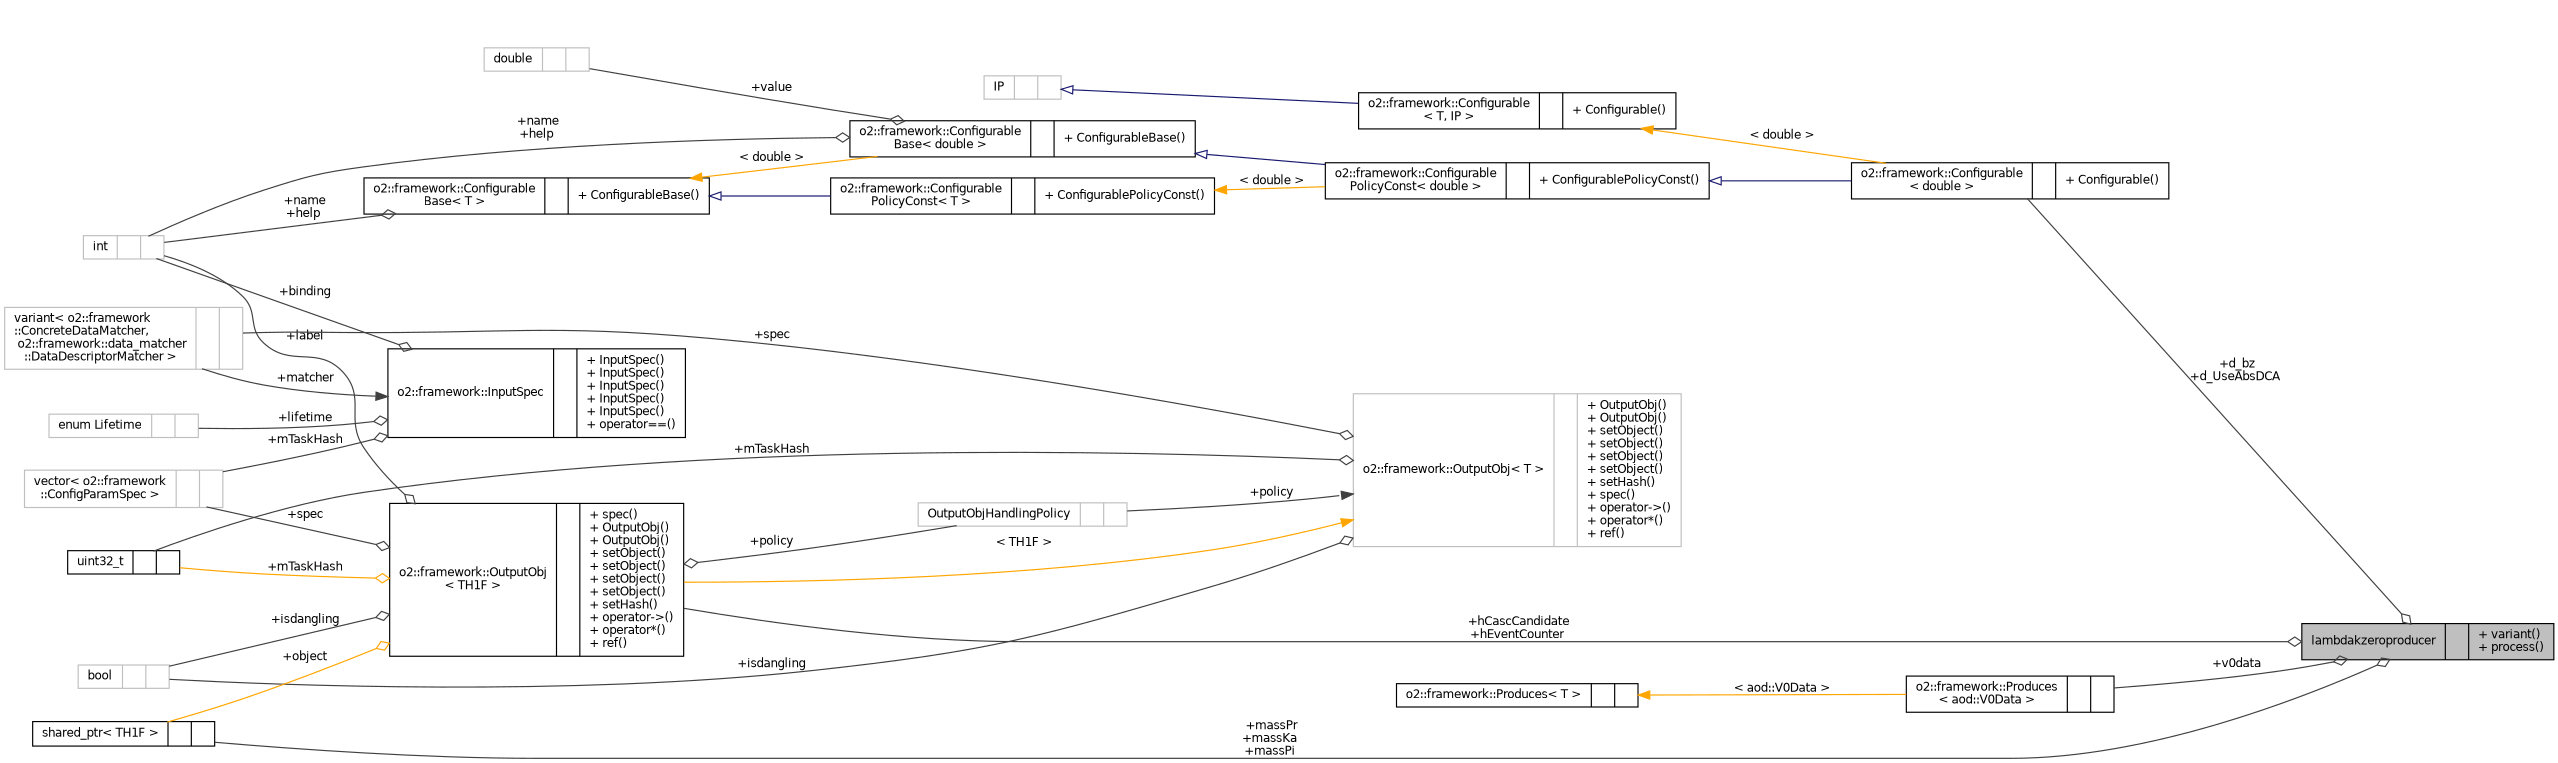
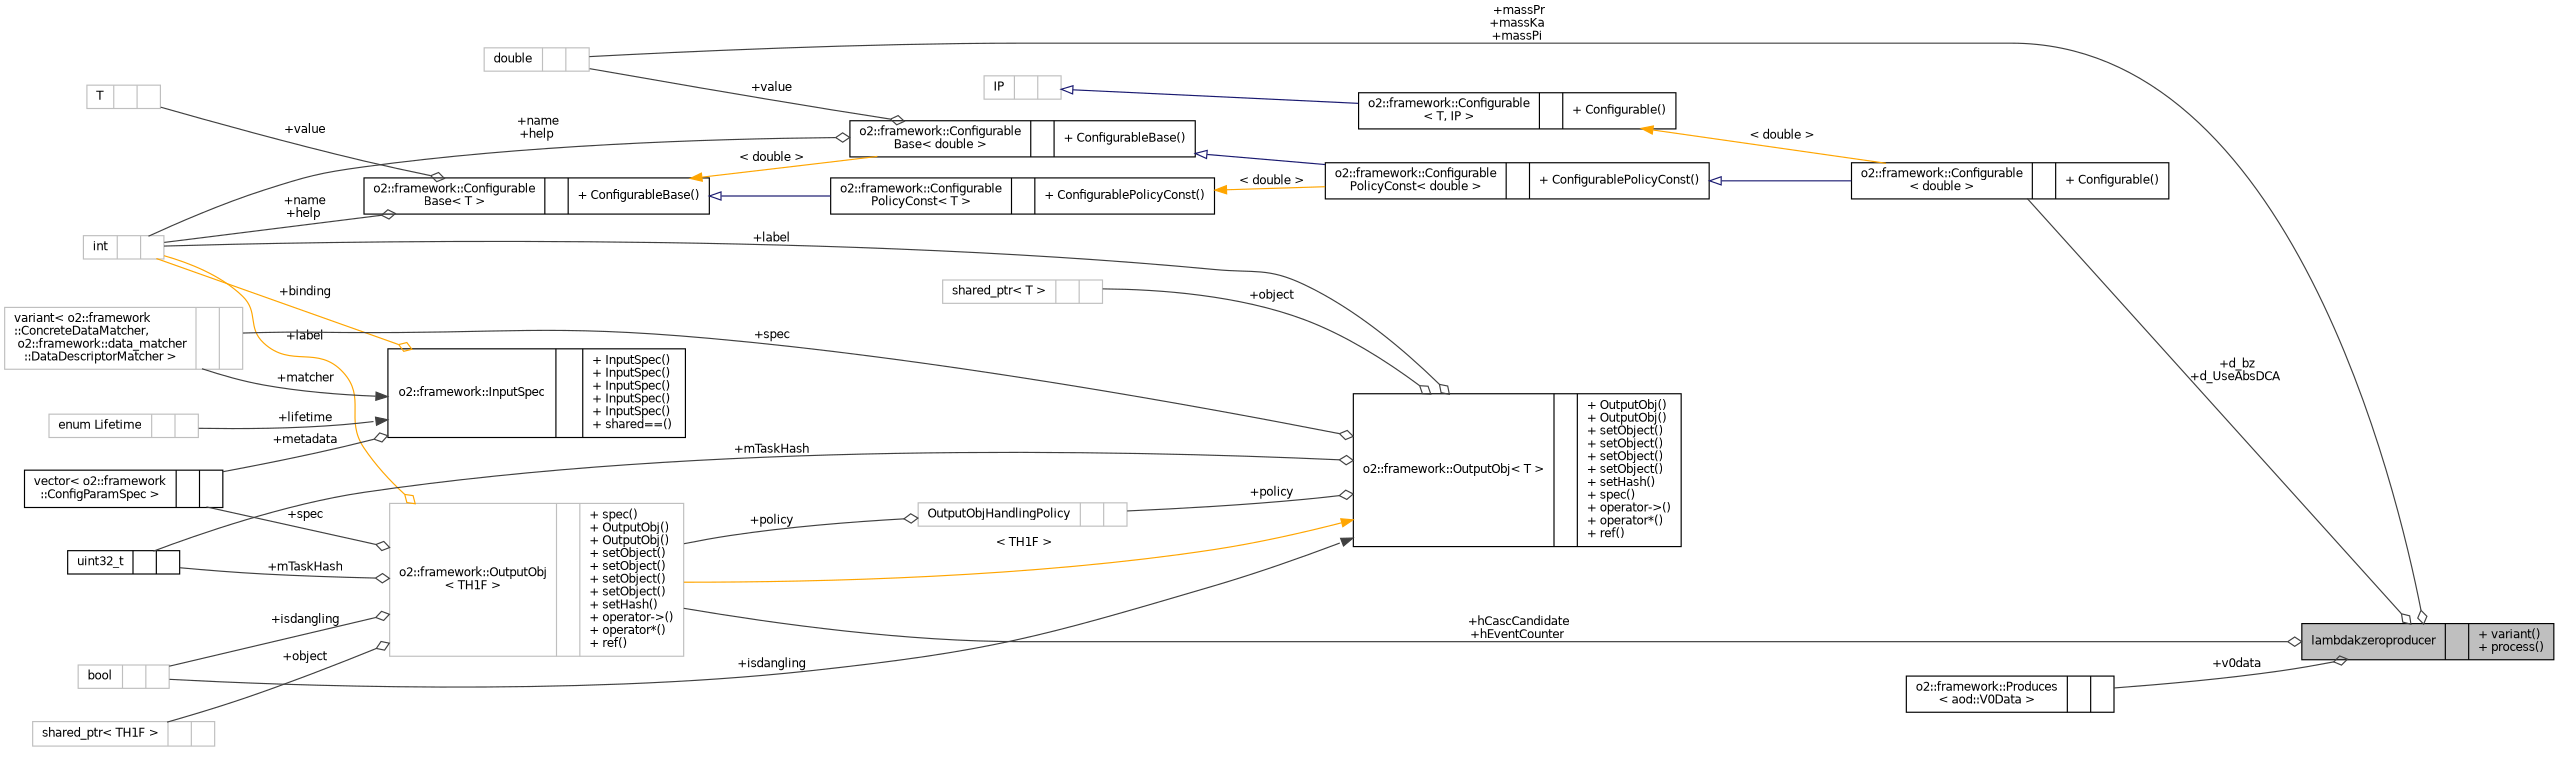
node "T": added
edge "int" -> "o2::framework::OutputObj< T >": added, label "+label"
node "shared_ptr< T >": added
edge "int" -> "o2::framework::InputSpec": color grey25 -> orange
edge "int" -> "o2::framework::OutputObj": color grey25 -> orange
node "o2::framework::InputSpec": text "+ operator==()" -> "+ shared==()"
edge "enum Lifetime" -> "o2::framework::InputSpec": arrowhead odiamond -> normal
edge "vector< o2::framework" -> "o2::framework::InputSpec": label " +mTaskHash" -> " +metadata"
node "o2::framework::OutputObj< T >": color grey75 -> black
node "vector< o2::framework": color grey75 -> black
edge "OutputObjHandlingPolicy" -> "o2::framework::OutputObj< T >": arrowhead normal -> odiamond
edge "OutputObjHandlingPolicy" -> "o2::framework::OutputObj": reversed
edge "uint32_t" -> "o2::framework::OutputObj": color orange -> grey25
node "o2::framework::OutputObj": color black -> grey75
edge "bool" -> "o2::framework::OutputObj< T >": arrowhead odiamond -> normal
edge "shared_ptr< TH1F >" -> "o2::framework::OutputObj": color orange -> grey25
node "o2::framework::Produces< T >": removed
node "shared_ptr< TH1F >": color black -> grey75
edge "shared_ptr< TH1F >" -> "lambdakzeroproducer": now "double" -> "lambdakzeroproducer"
